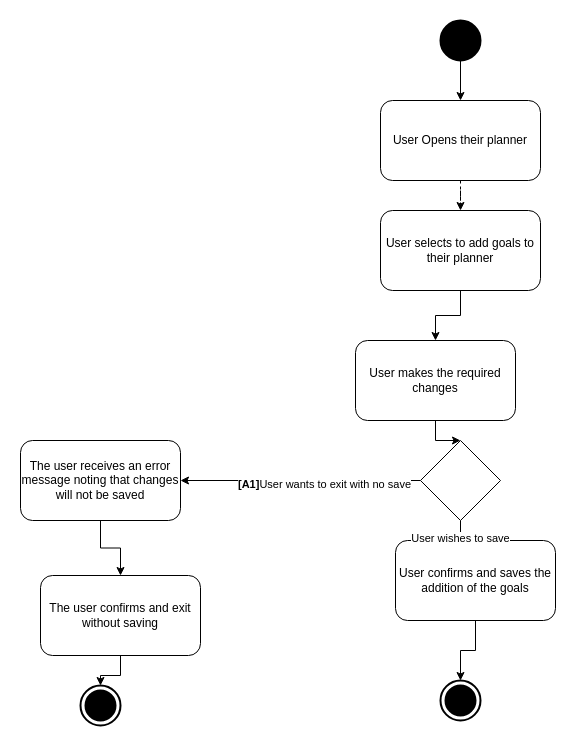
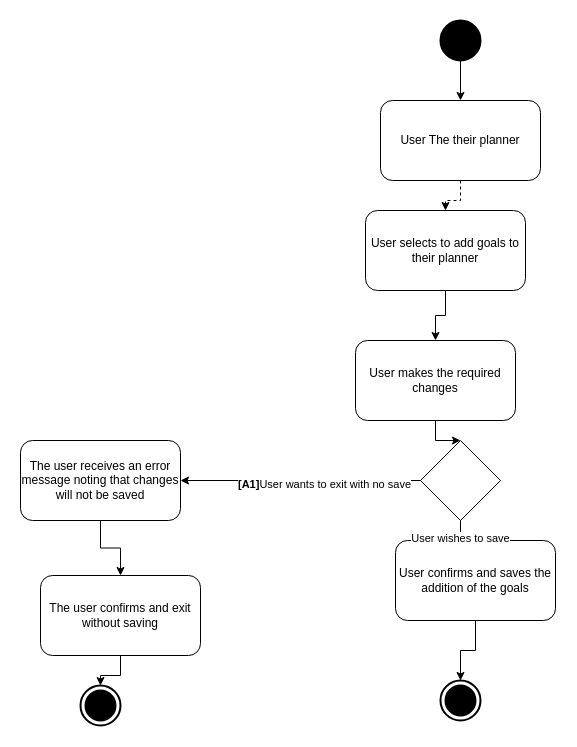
node "User Opens their planner": label "User Opens their planner" -> "User The their planner"
node "User selects to add goals to their planner": moved (461, 251) -> (446, 251)
